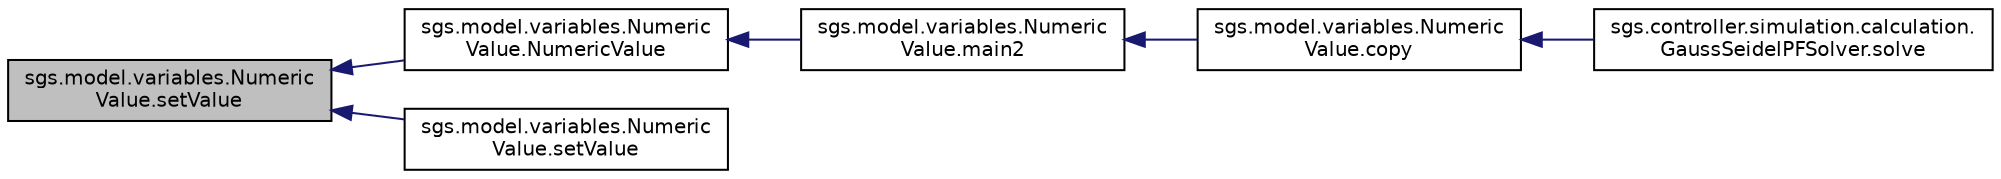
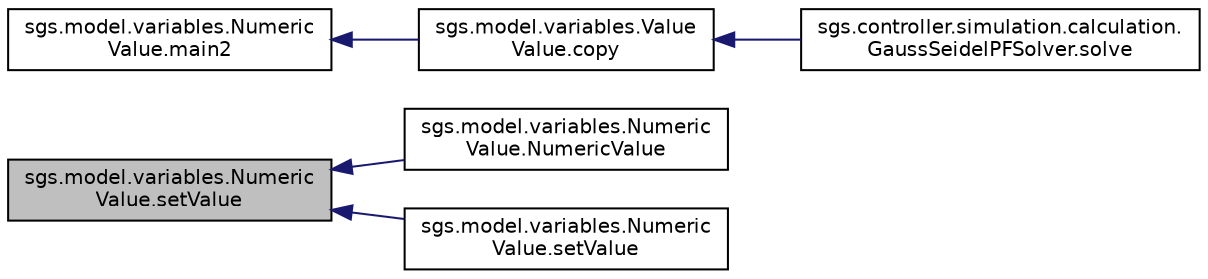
edge "sgs.model.variables.Numeric Value.main2" -> "sgs.model.variables.Numeric Value.NumericValue": removed
node "sgs.model.variables.Numeric Value.copy": label "sgs.model.variables.Numeric Value.copy" -> "sgs.model.variables.Value Value.copy"
